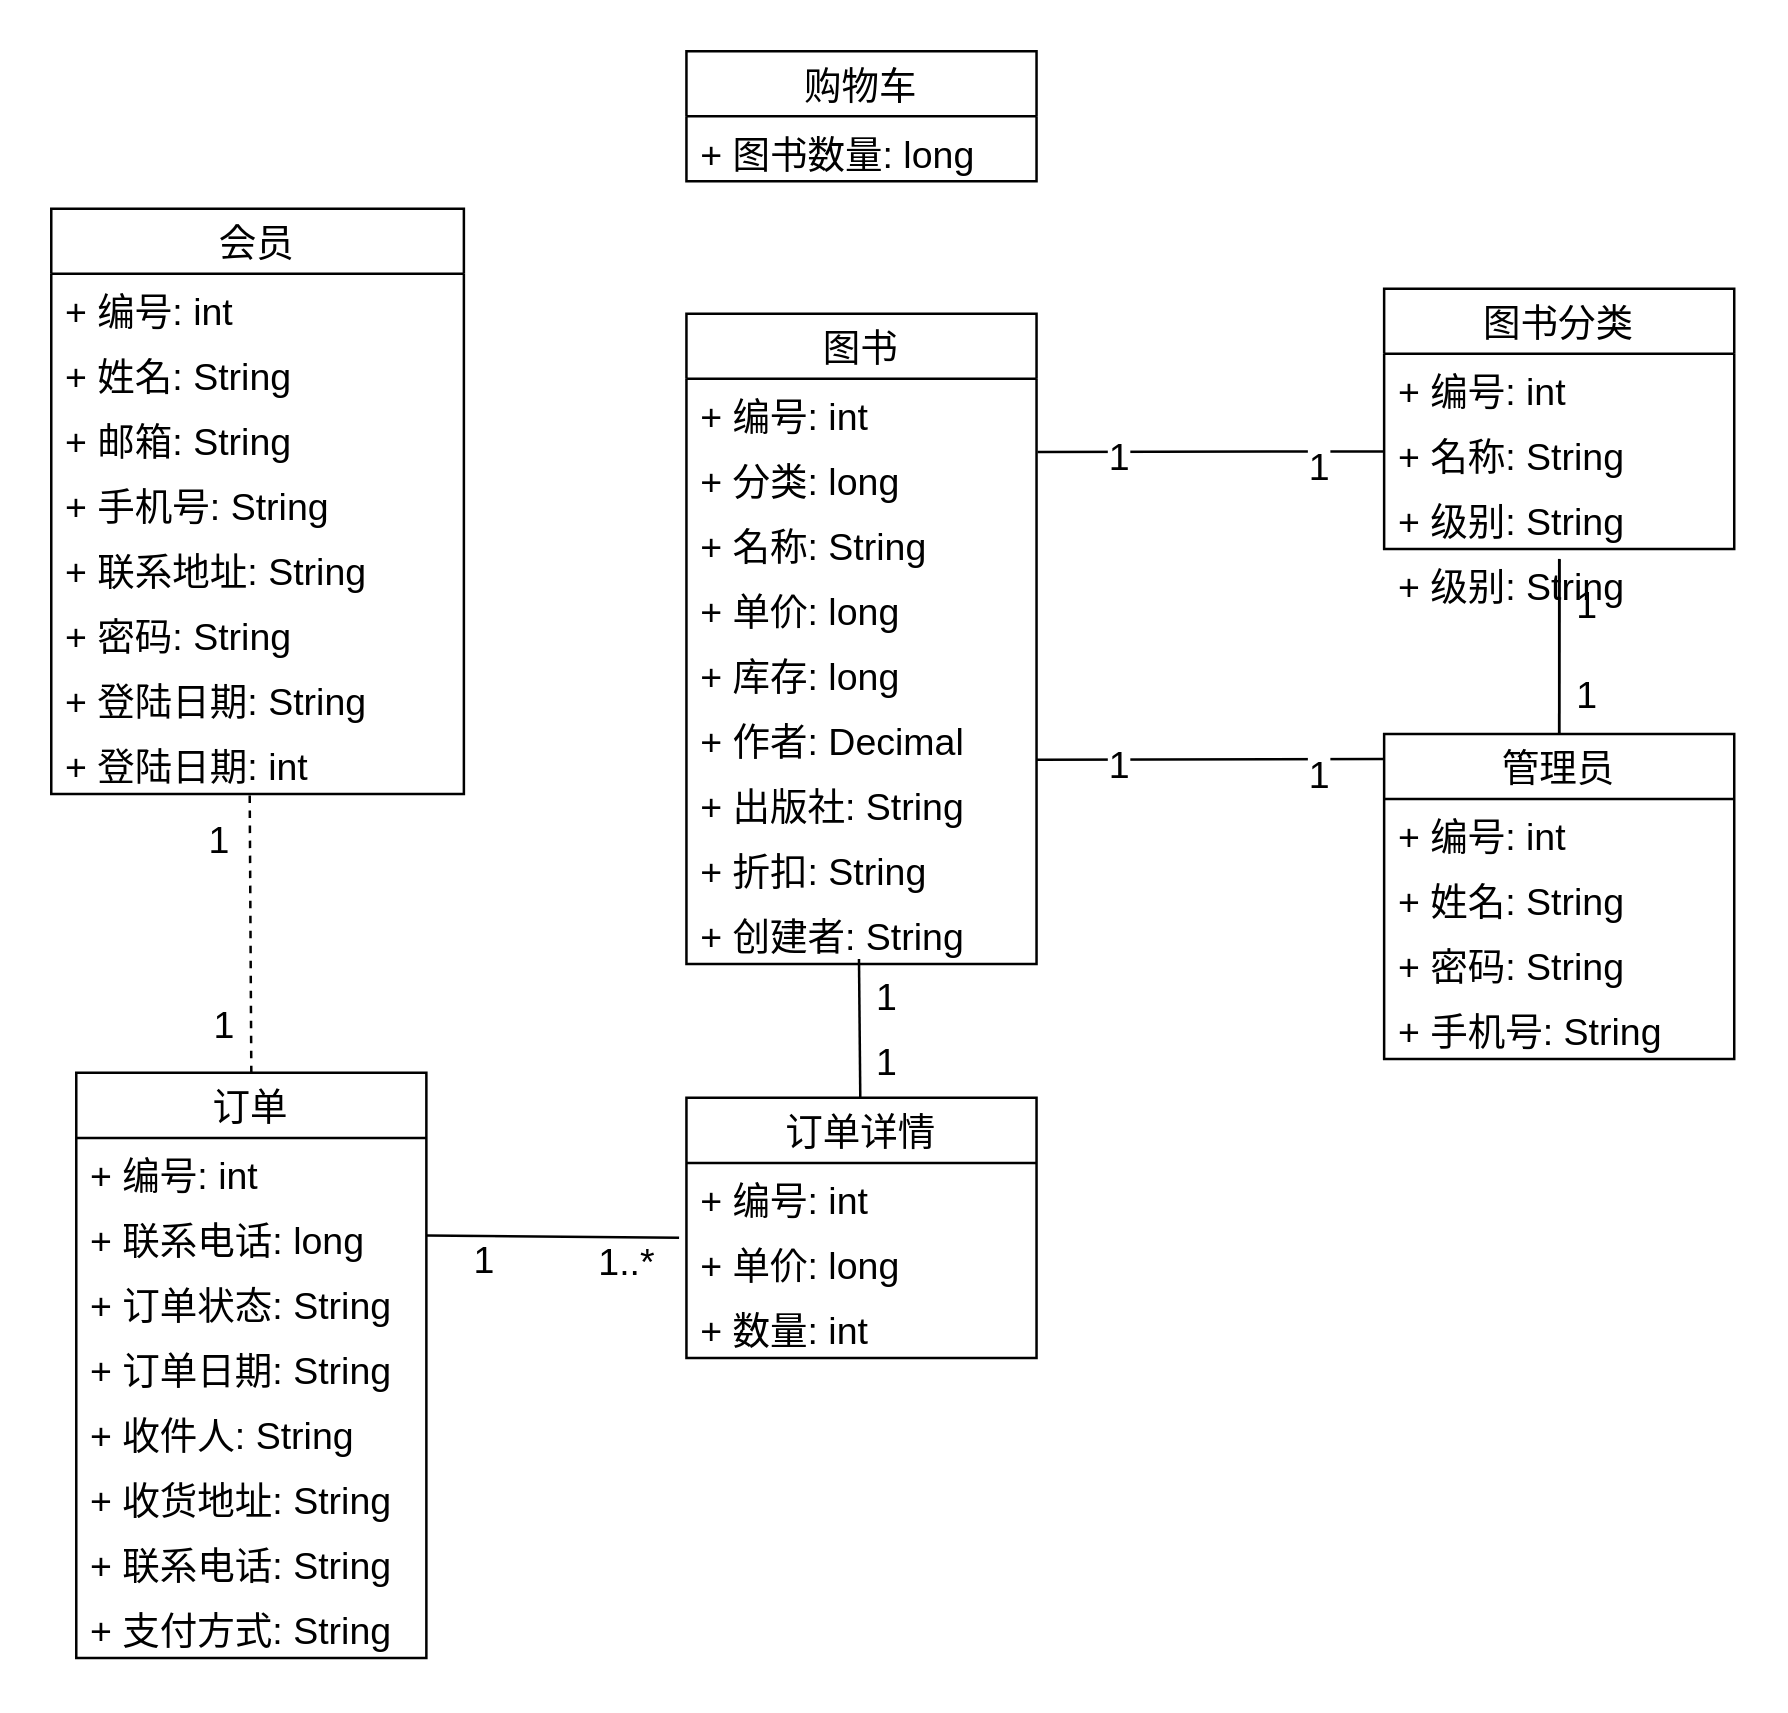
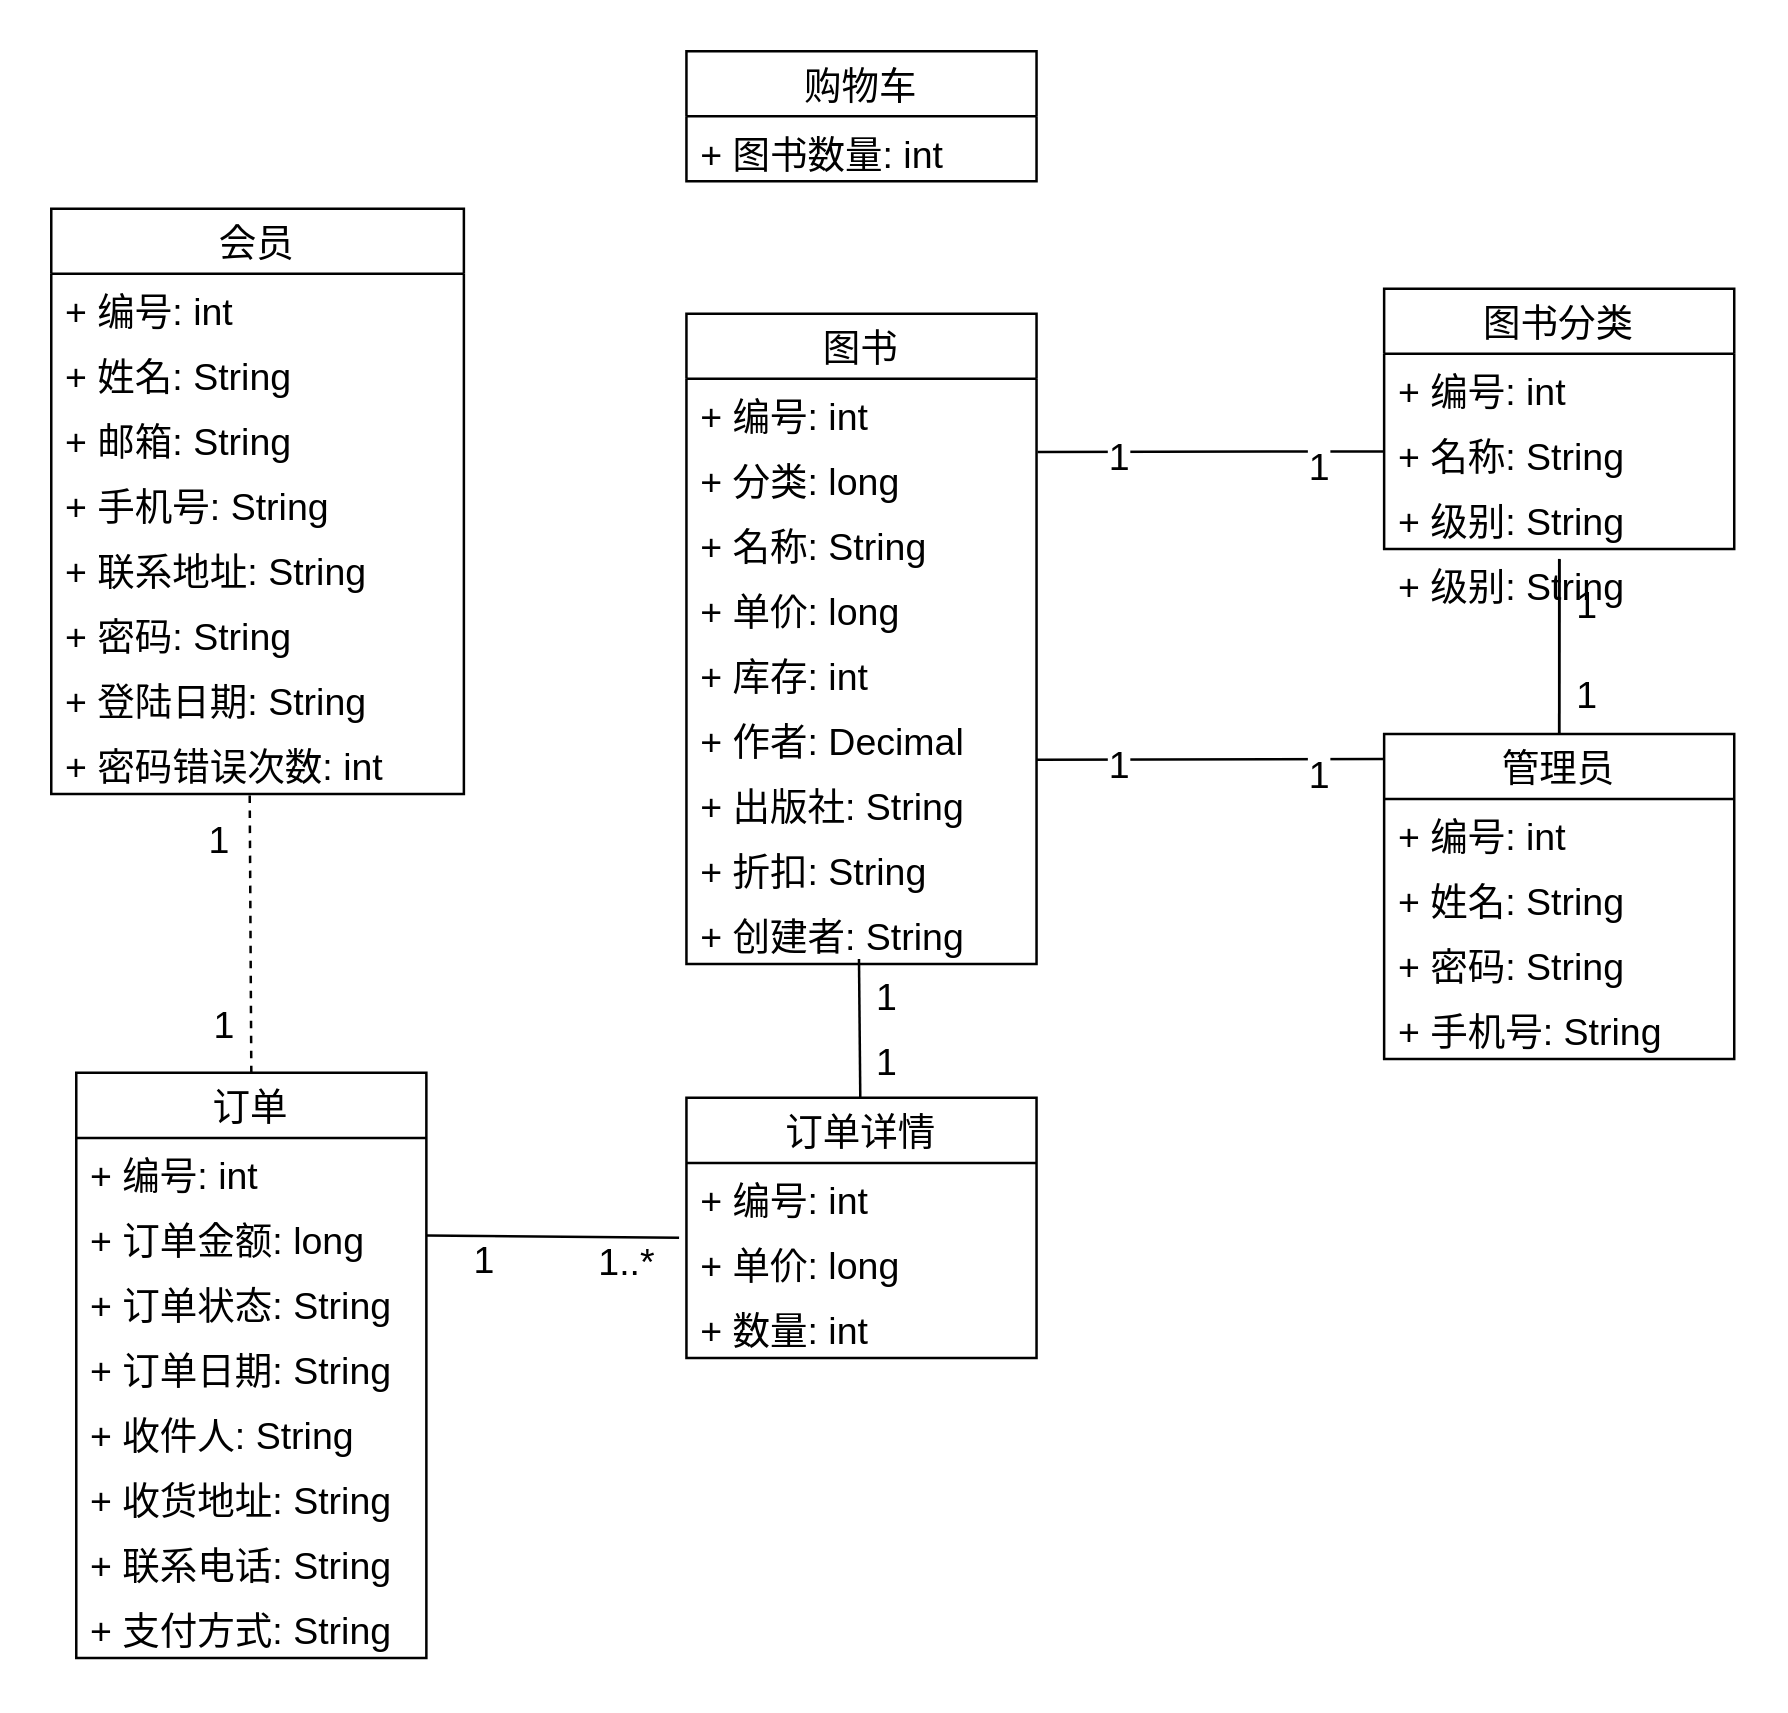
node "+ 图书数量: long": label "+ 图书数量: long" -> "+ 图书数量: int"
node "+ 库存: long": label "+ 库存: long" -> "+ 库存: int"
node "+ 登陆日期: int": label "+ 登陆日期: int" -> "+ 密码错误次数: int"
node "+ 联系电话: long": label "+ 联系电话: long" -> "+ 订单金额: long"
